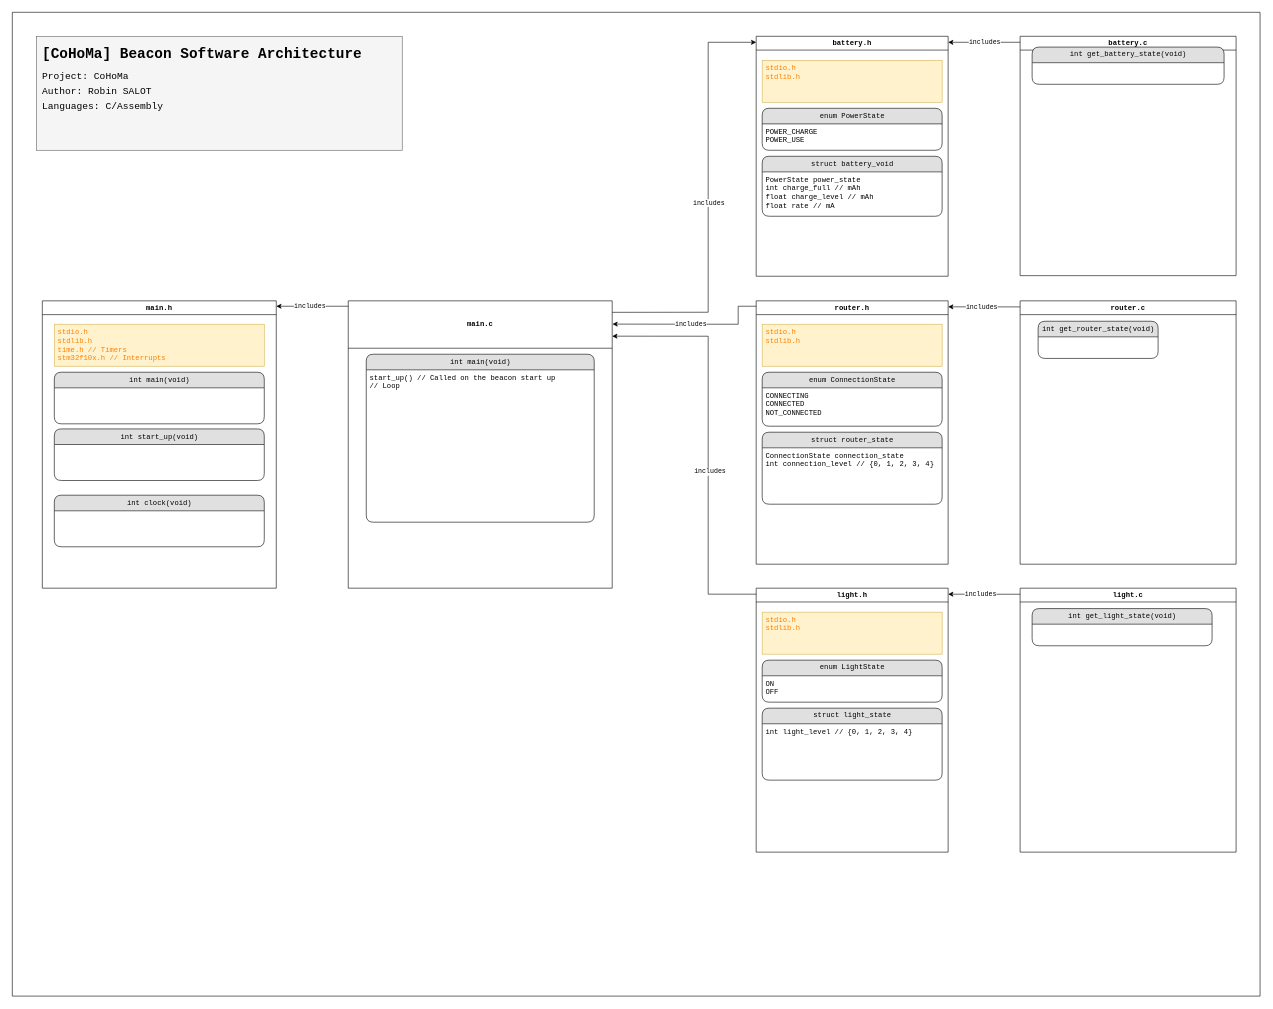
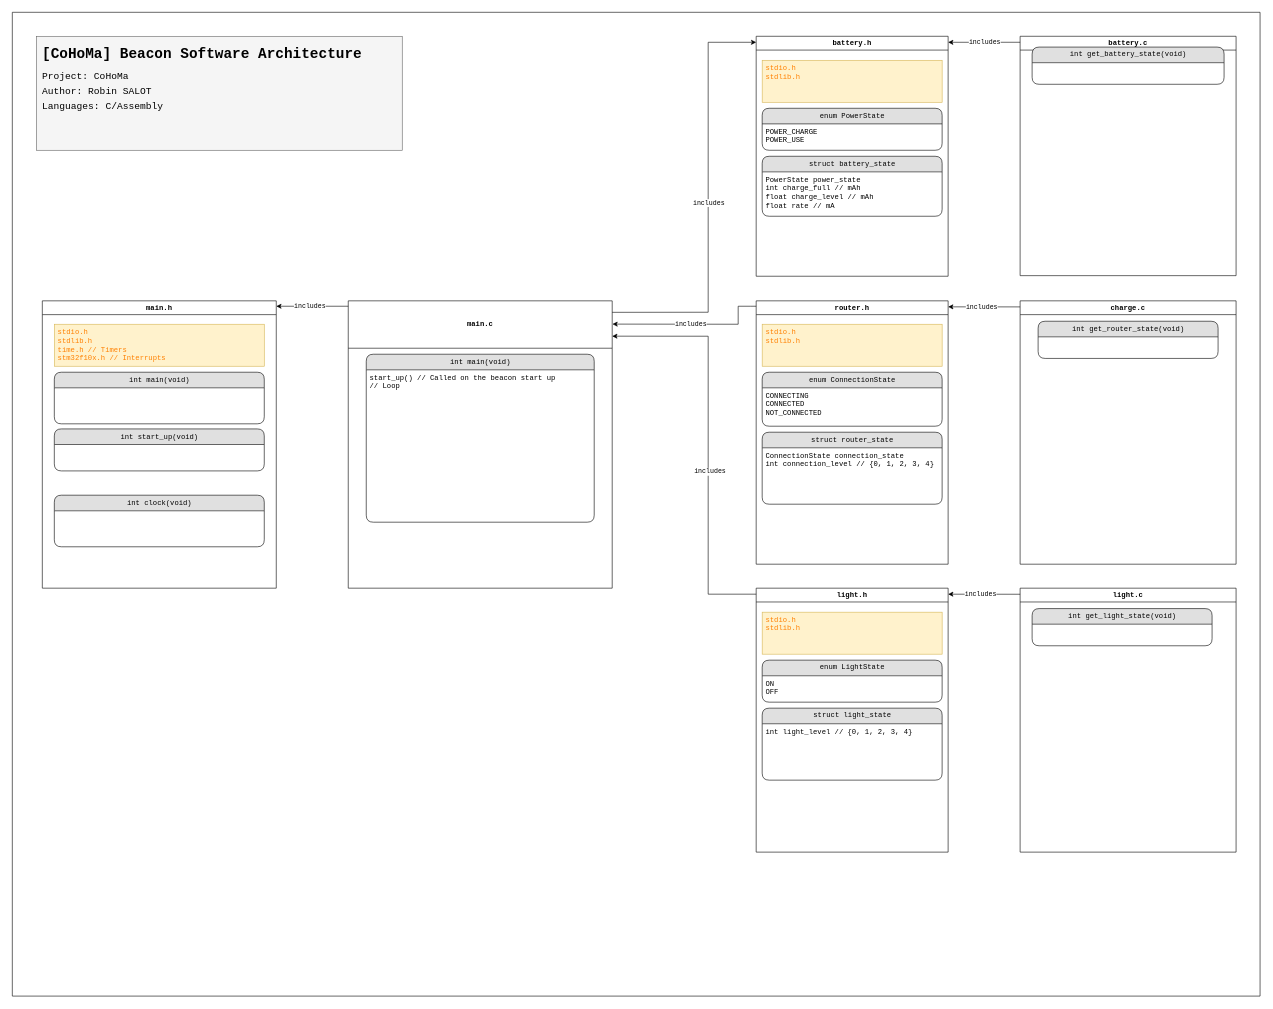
node "struct battery_void": label "struct battery_void" -> "struct battery_state"
node "router.c": label "router.c" -> "charge.c"
node "int get_router_state(void)": size 120x37 -> 180x37
node "int start_up(void)": size 210x52 -> 210x42
